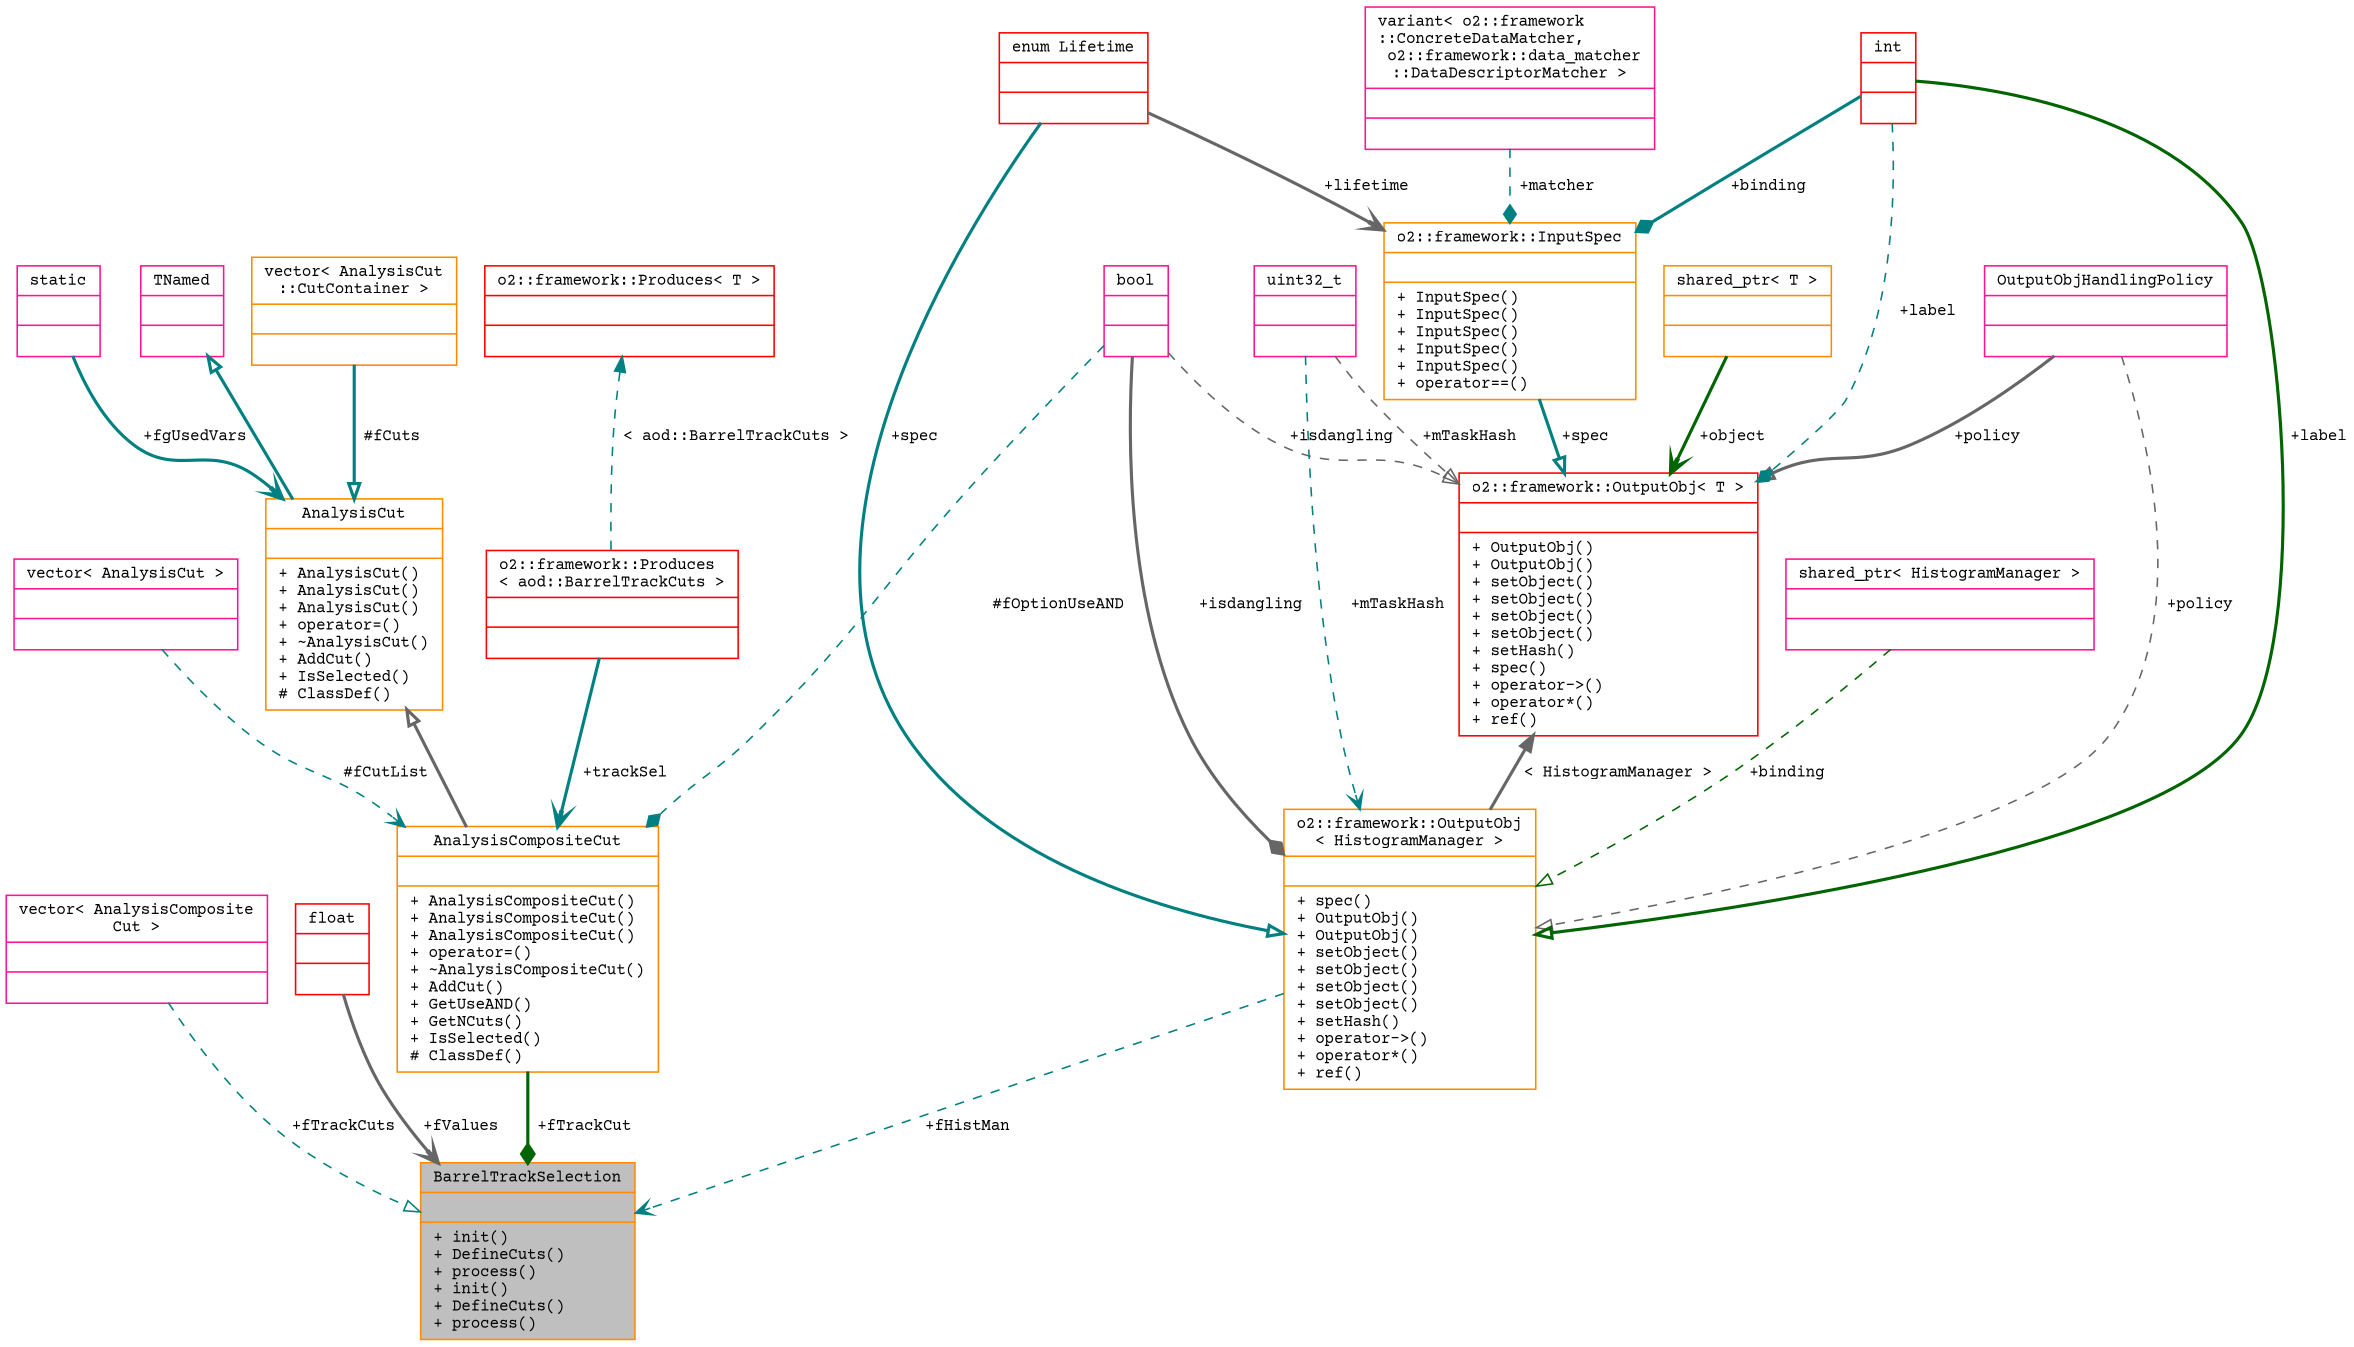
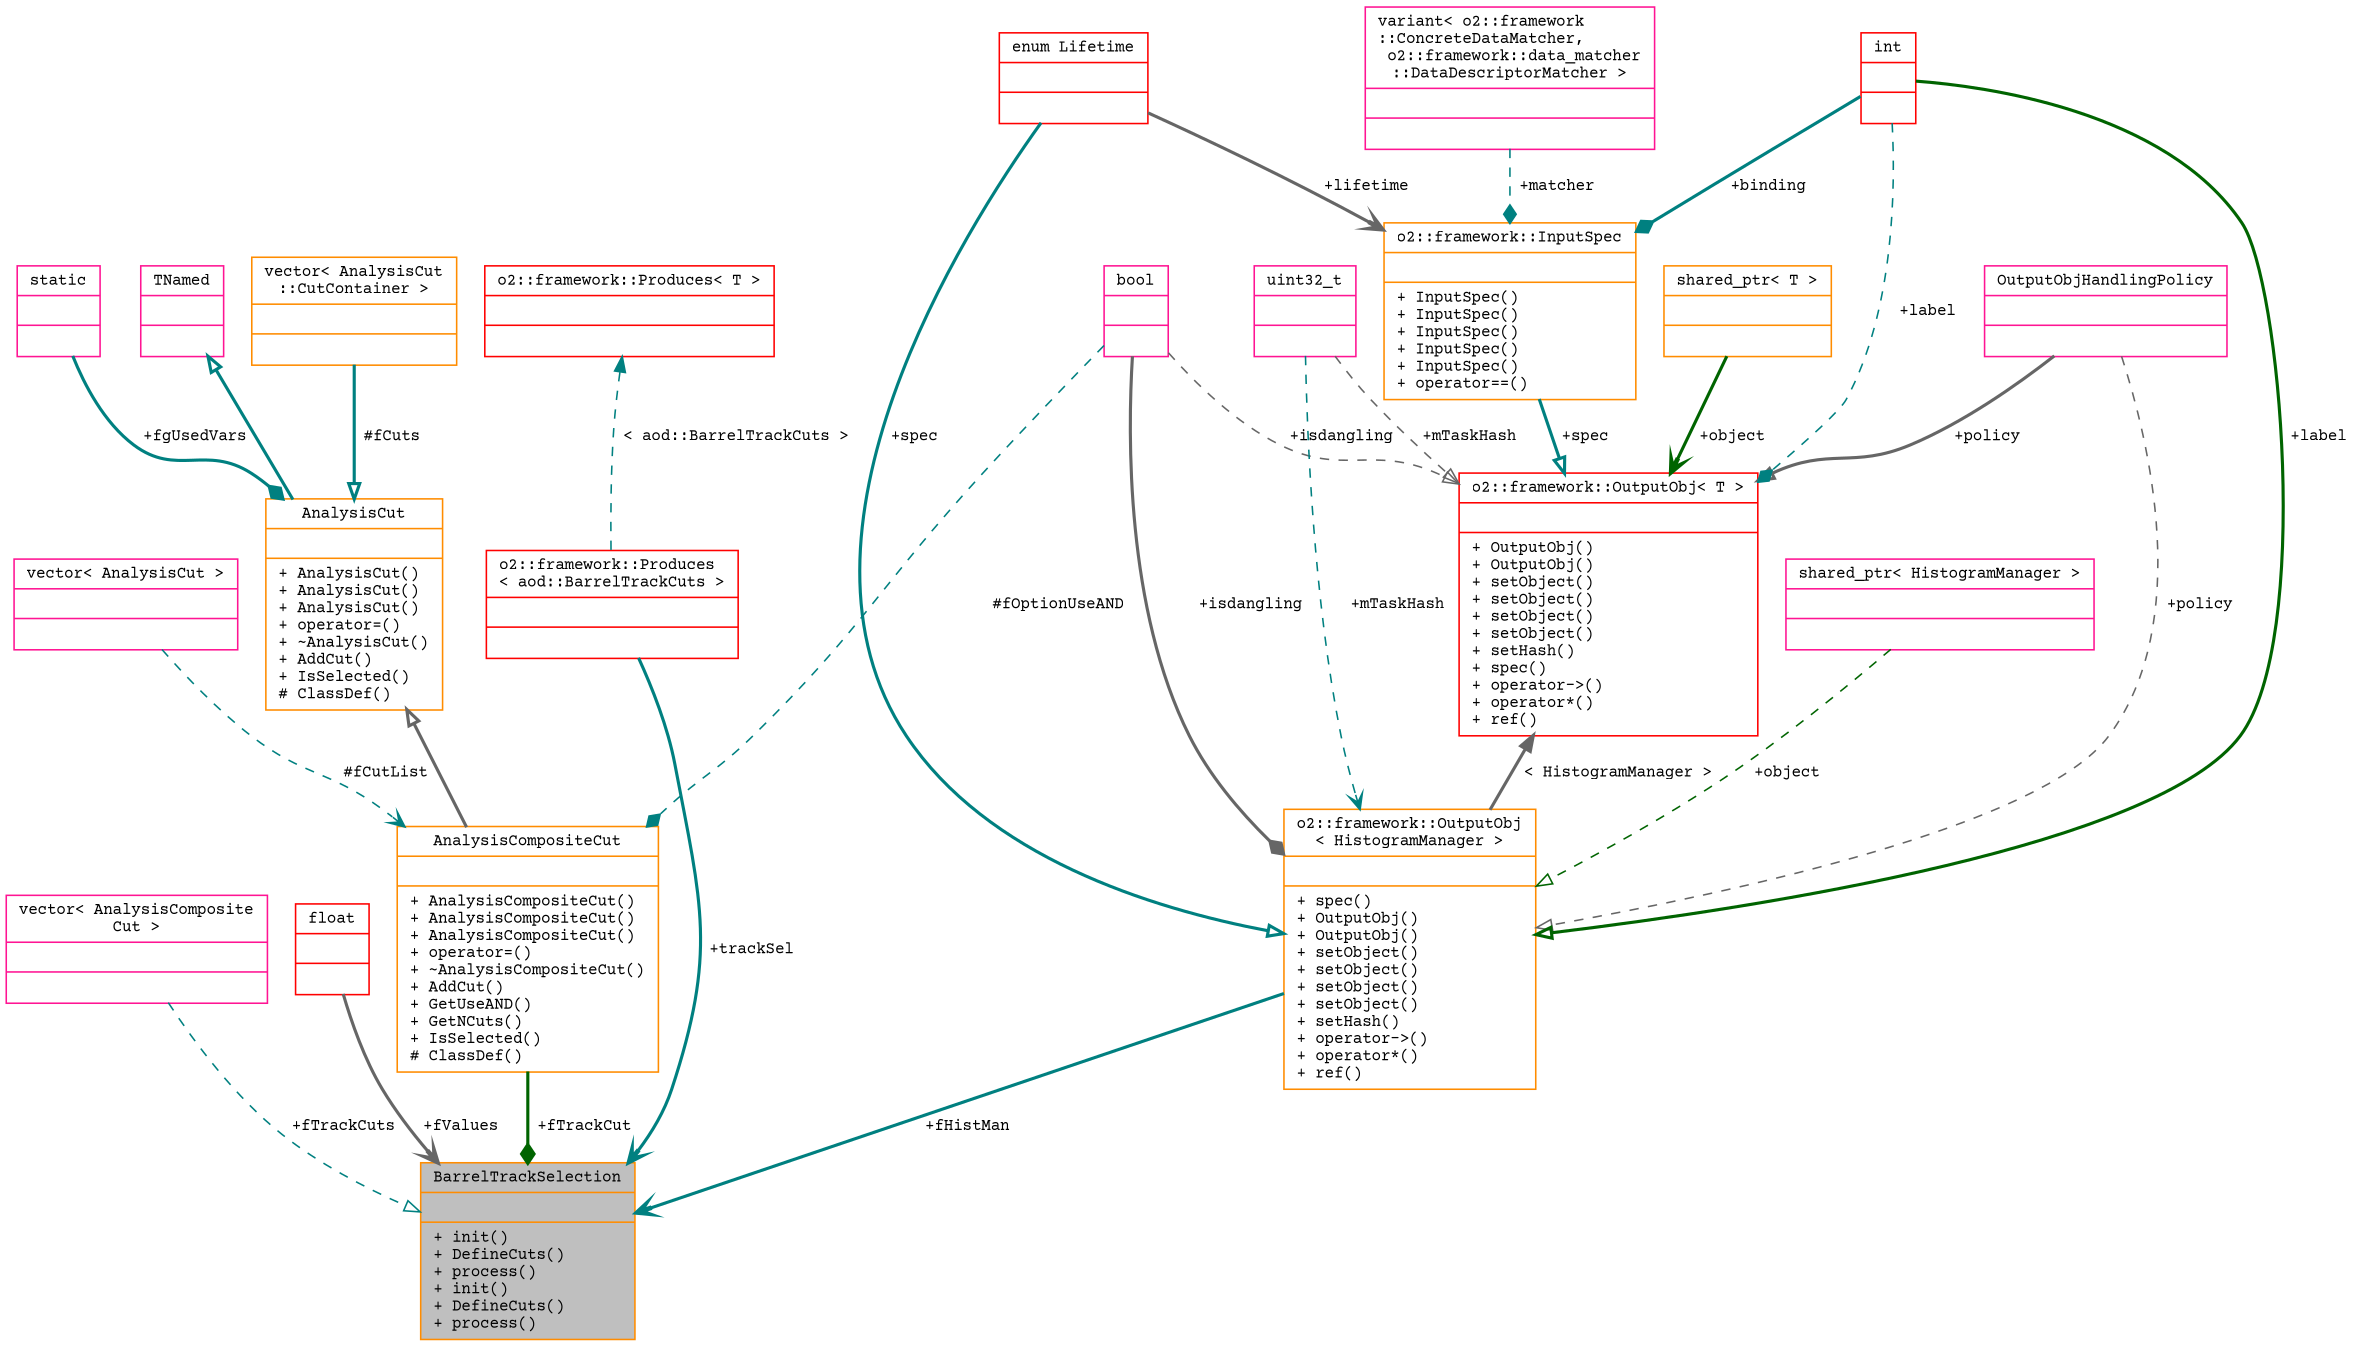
edge "static" -> "AnalysisCut": arrowhead vee -> diamond
edge "o2::framework::Produces" -> "AnalysisCompositeCut": now "o2::framework::Produces" -> "BarrelTrackSelection"
edge "shared_ptr< HistogramManager >" -> "o2::framework::OutputObj": label " +binding" -> " +object"
edge "o2::framework::OutputObj" -> "BarrelTrackSelection": style dashed -> bold
